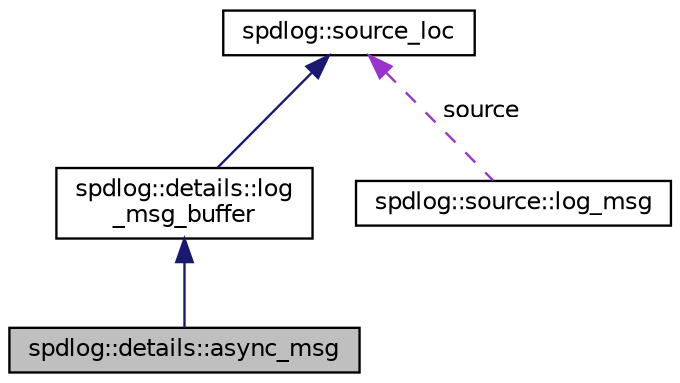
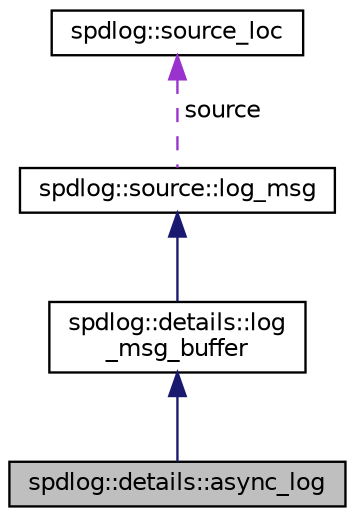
edge "spdlog::details::log _msg_buffer" -> "spdlog::source_loc": now "spdlog::details::log _msg_buffer" -> "spdlog::source::log_msg"
node "spdlog::details::async_msg": label "spdlog::details::async_msg" -> "spdlog::details::async_log"
